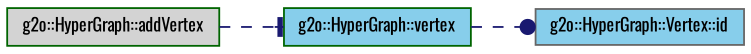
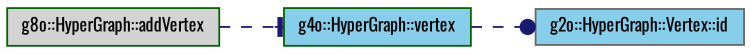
node "g2o::HyperGraph::addVertex": label "g2o::HyperGraph::addVertex" -> "g8o::HyperGraph::addVertex"
node "g2o::HyperGraph::vertex": label "g2o::HyperGraph::vertex" -> "g4o::HyperGraph::vertex"
